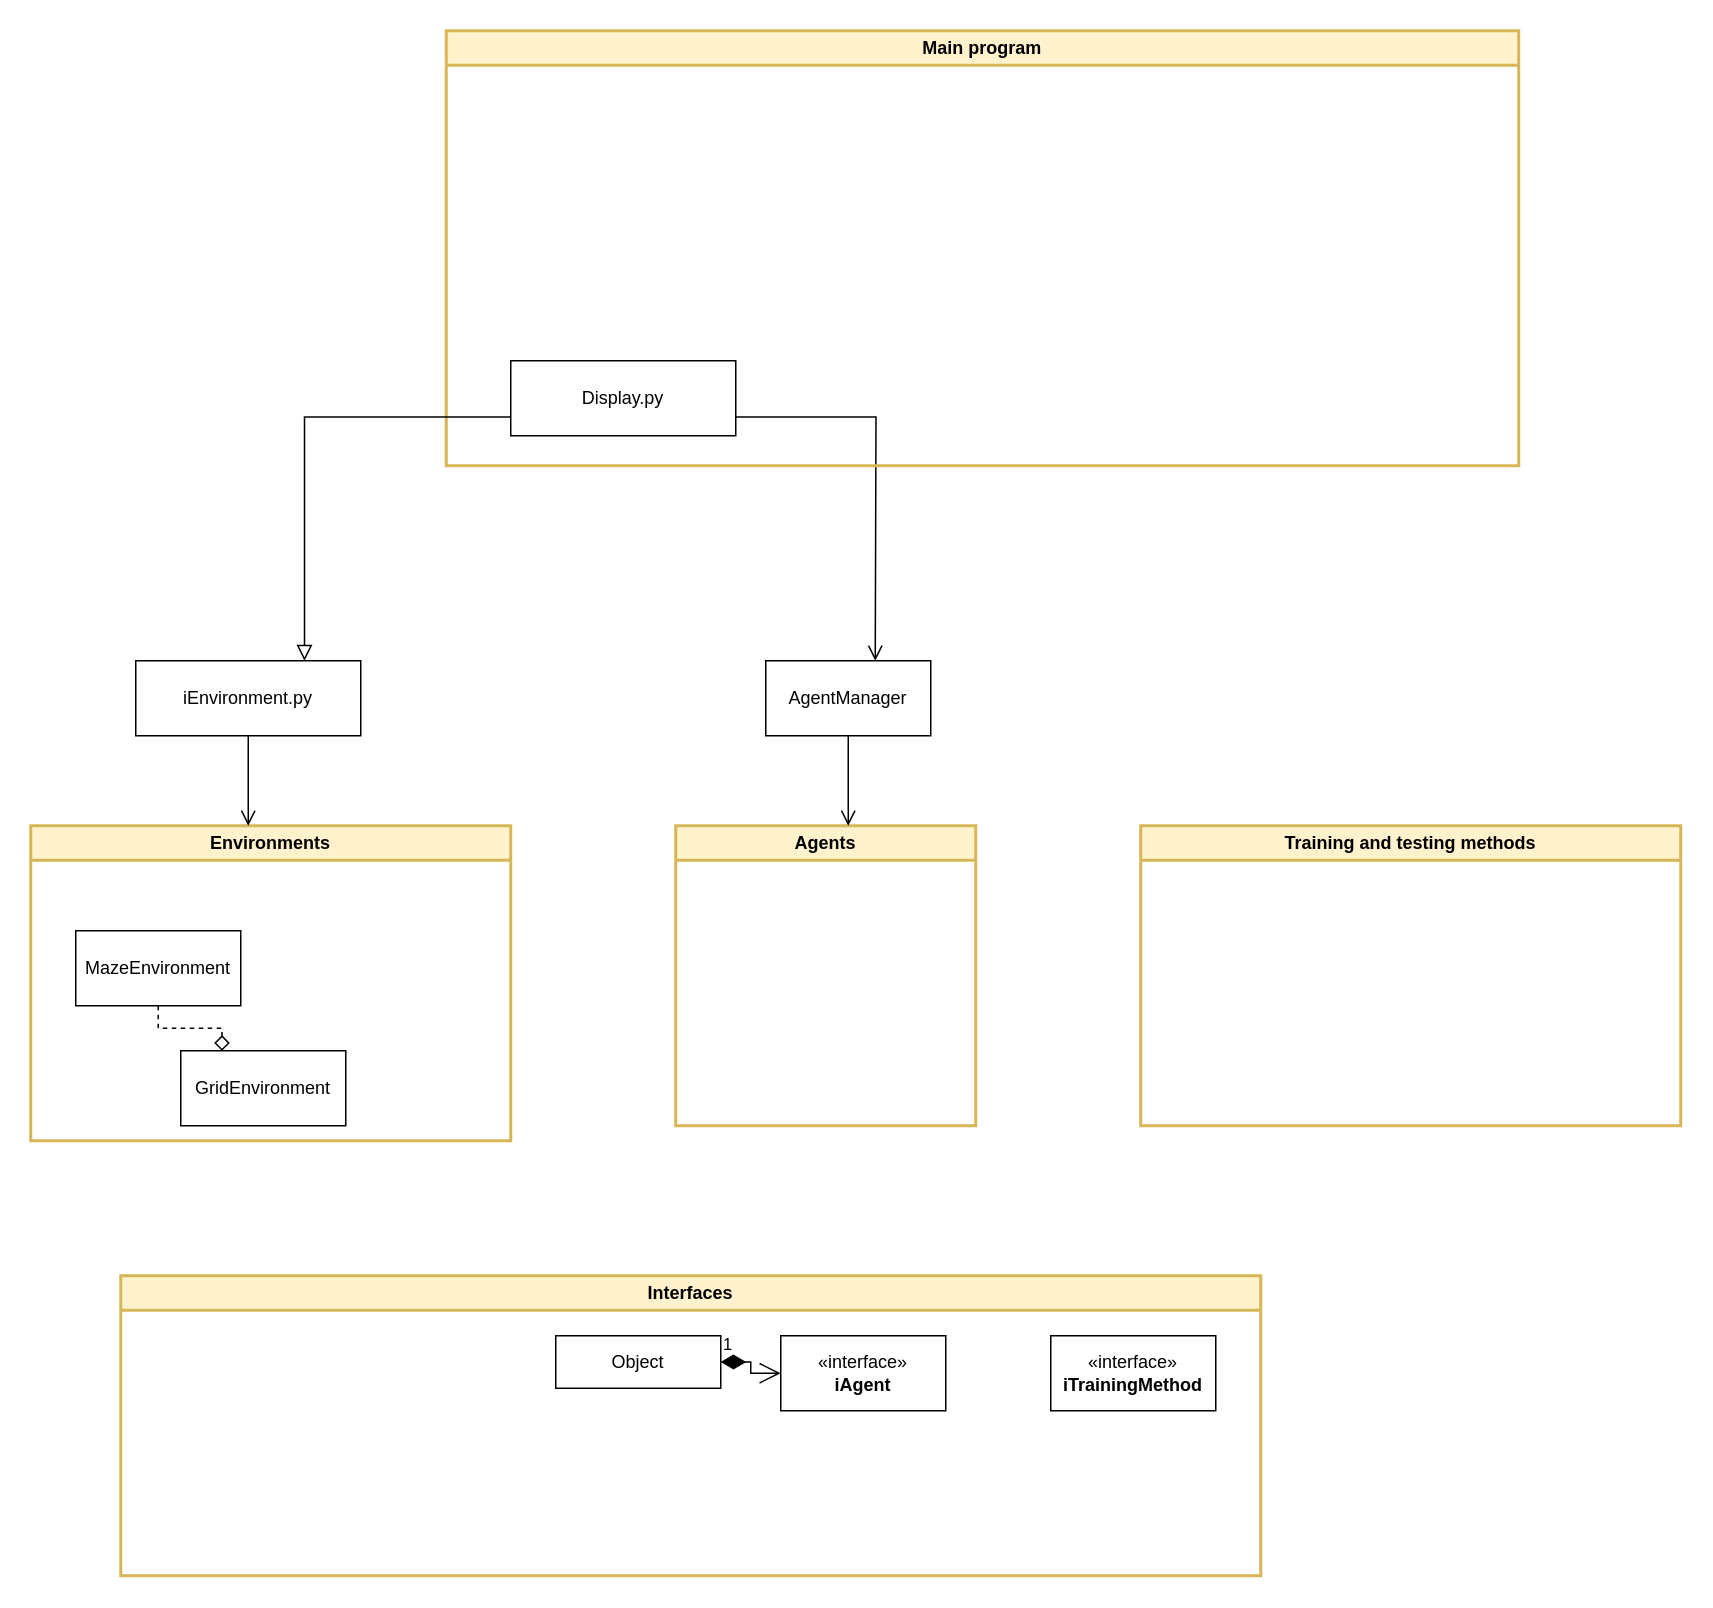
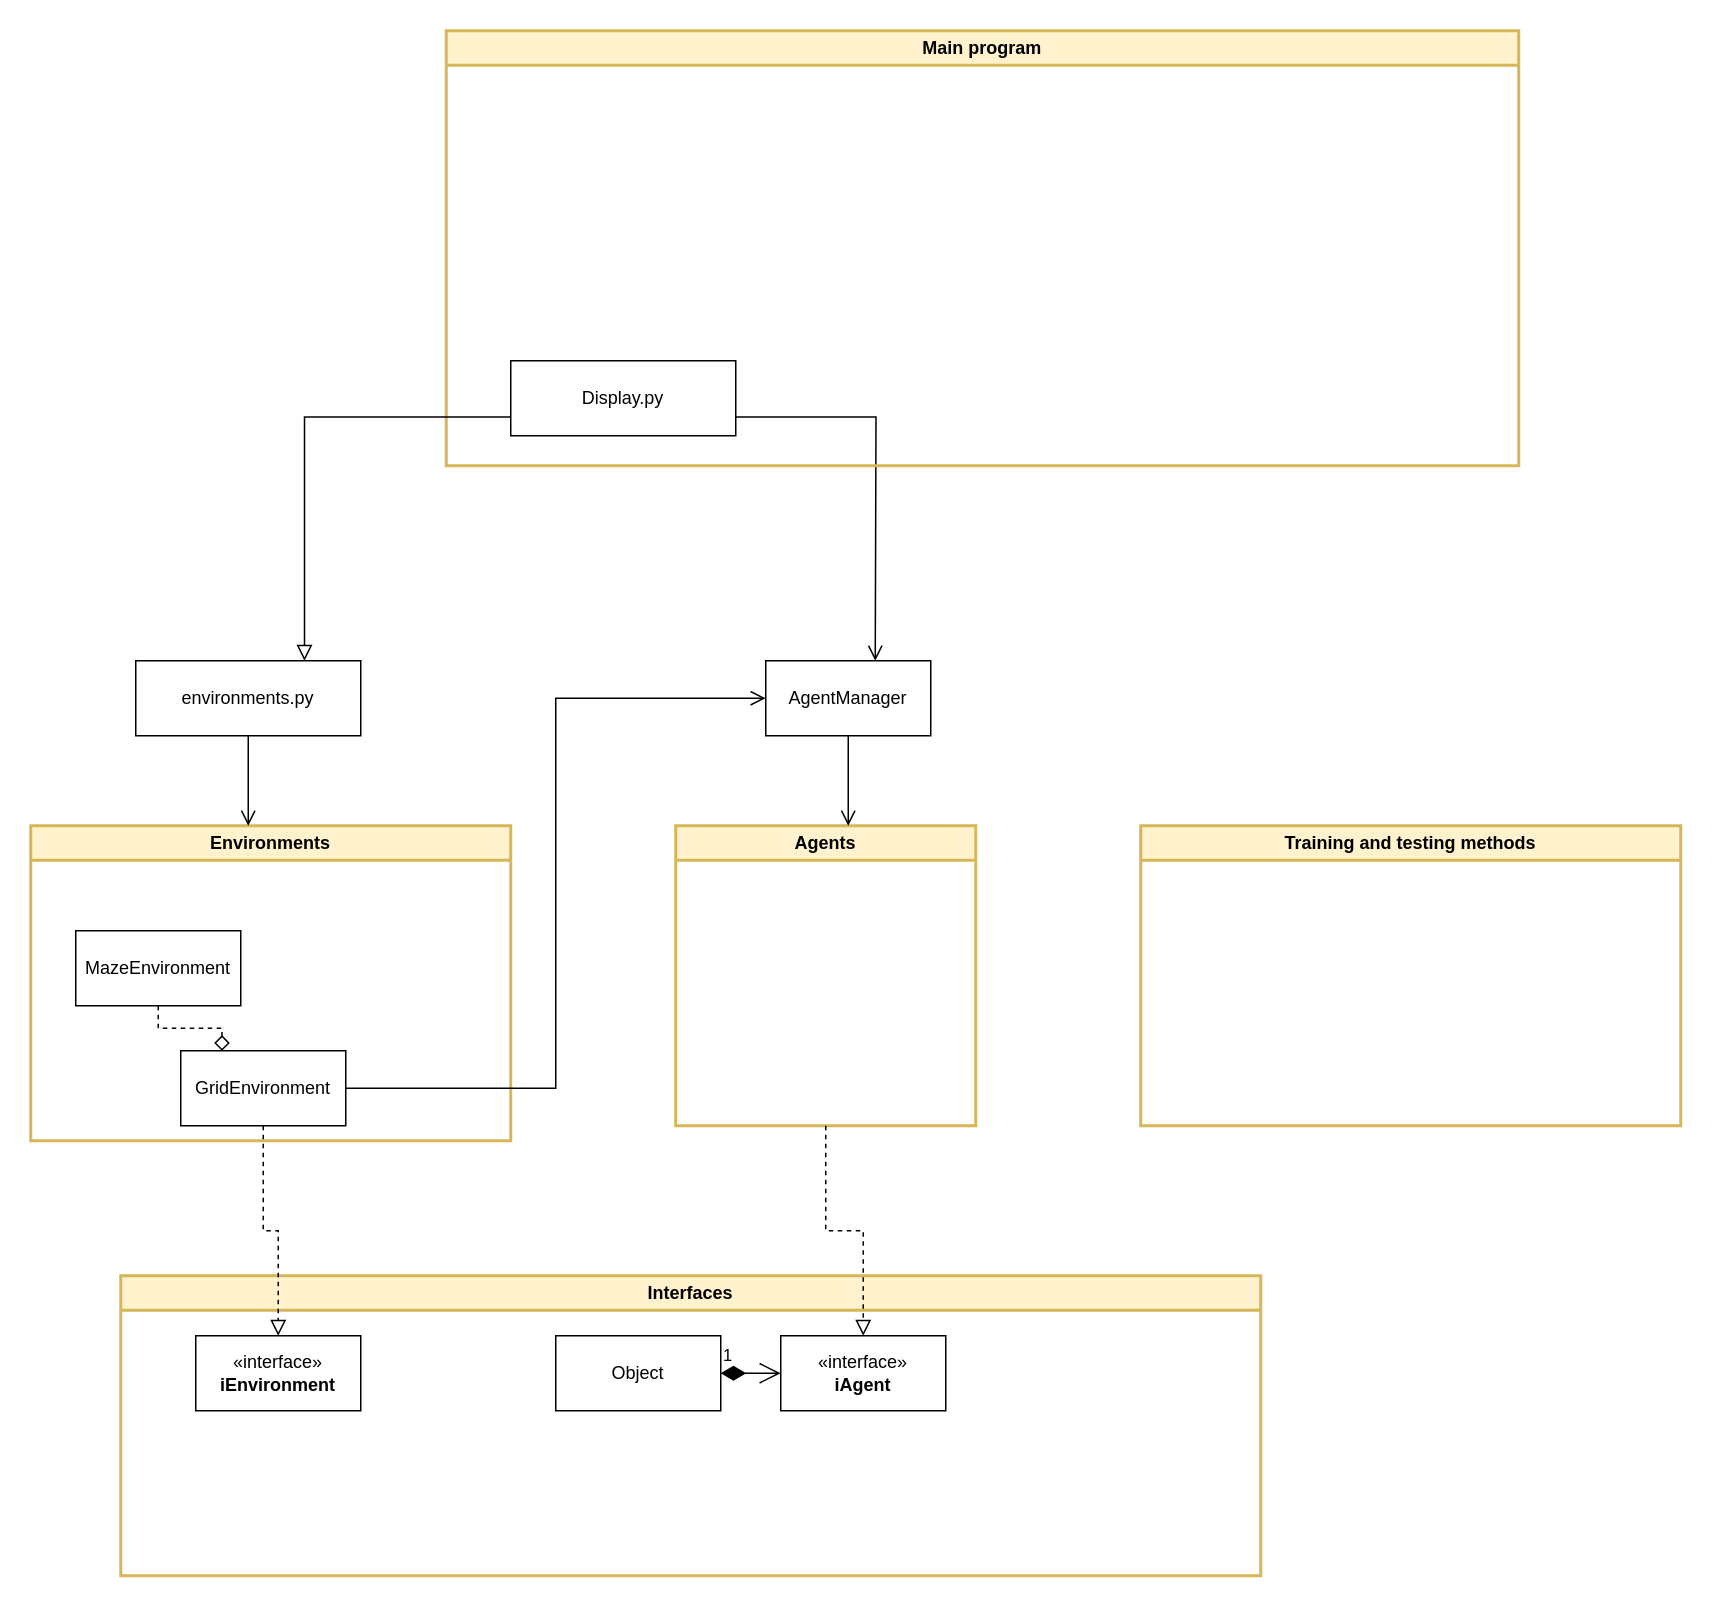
node "iEnvironment.py": label "iEnvironment.py" -> "environments.py"
edge "GridEnvironment" -> "AgentManager": added
edge "GridEnvironment" -> "«interface» iEnvironment": added
edge "Agents" -> "«interface» iAgent": added
node "Object": size 165x53 -> 165x75
node "«interface» iEnvironment": added
node "«interface» iTrainingMethod": removed
